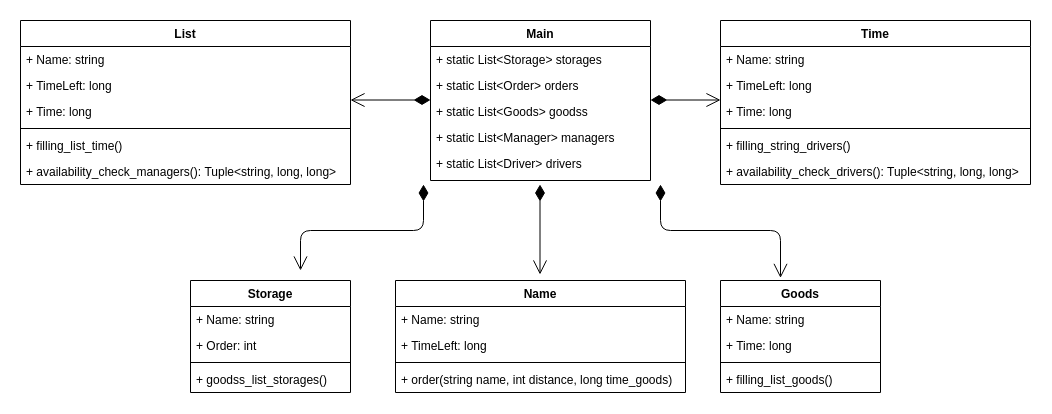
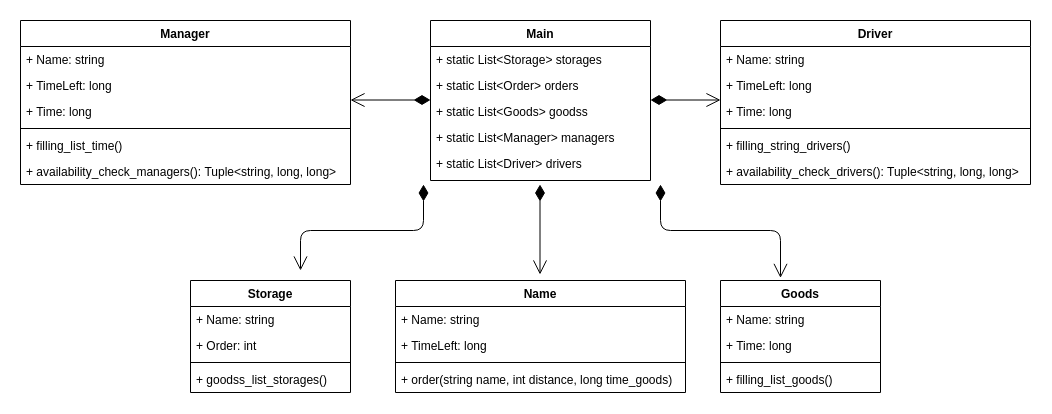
node "List": label "List" -> "Manager"
node "Time": label "Time" -> "Driver"
